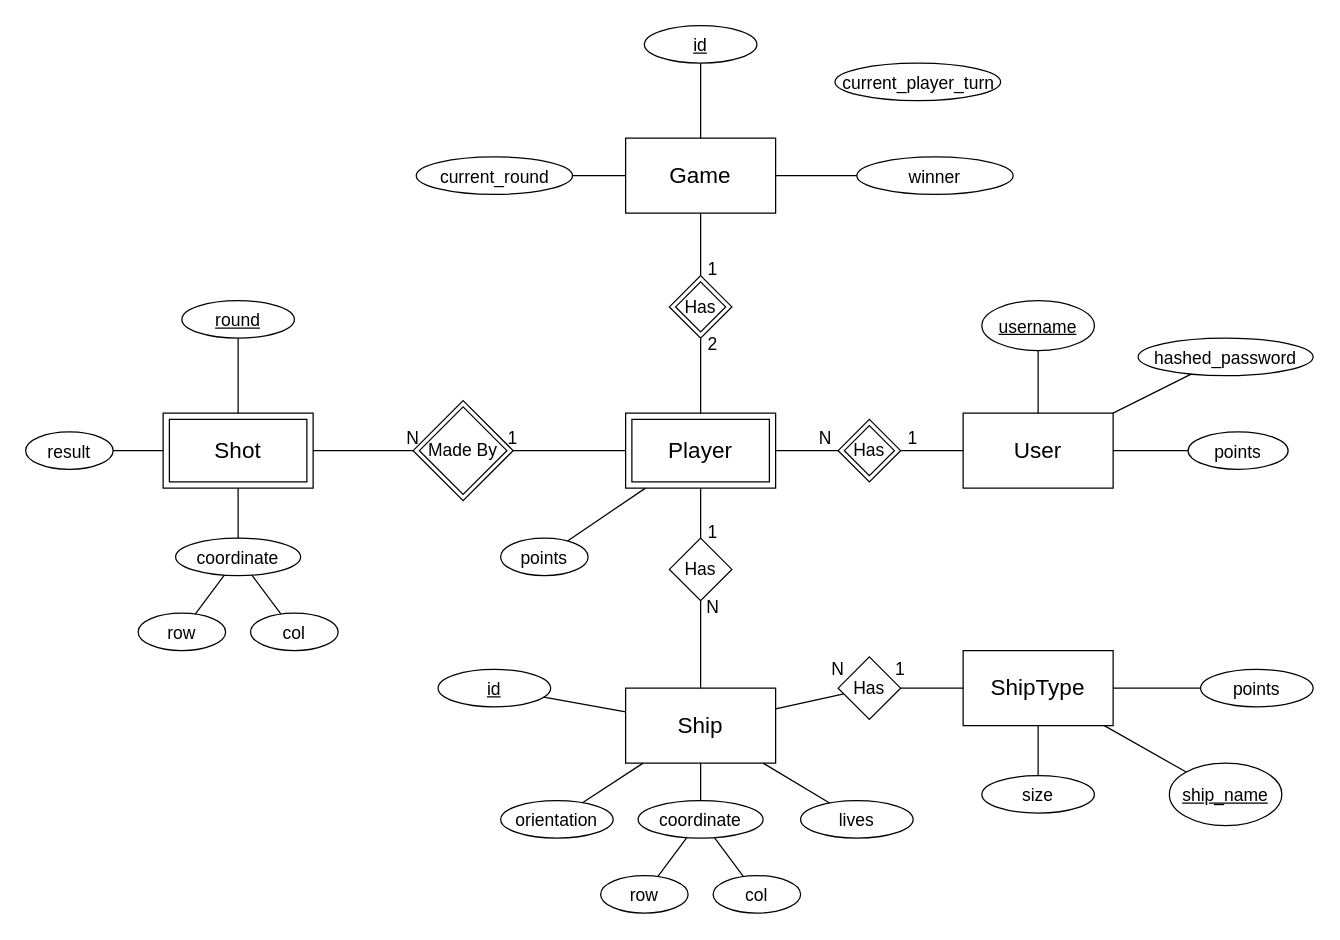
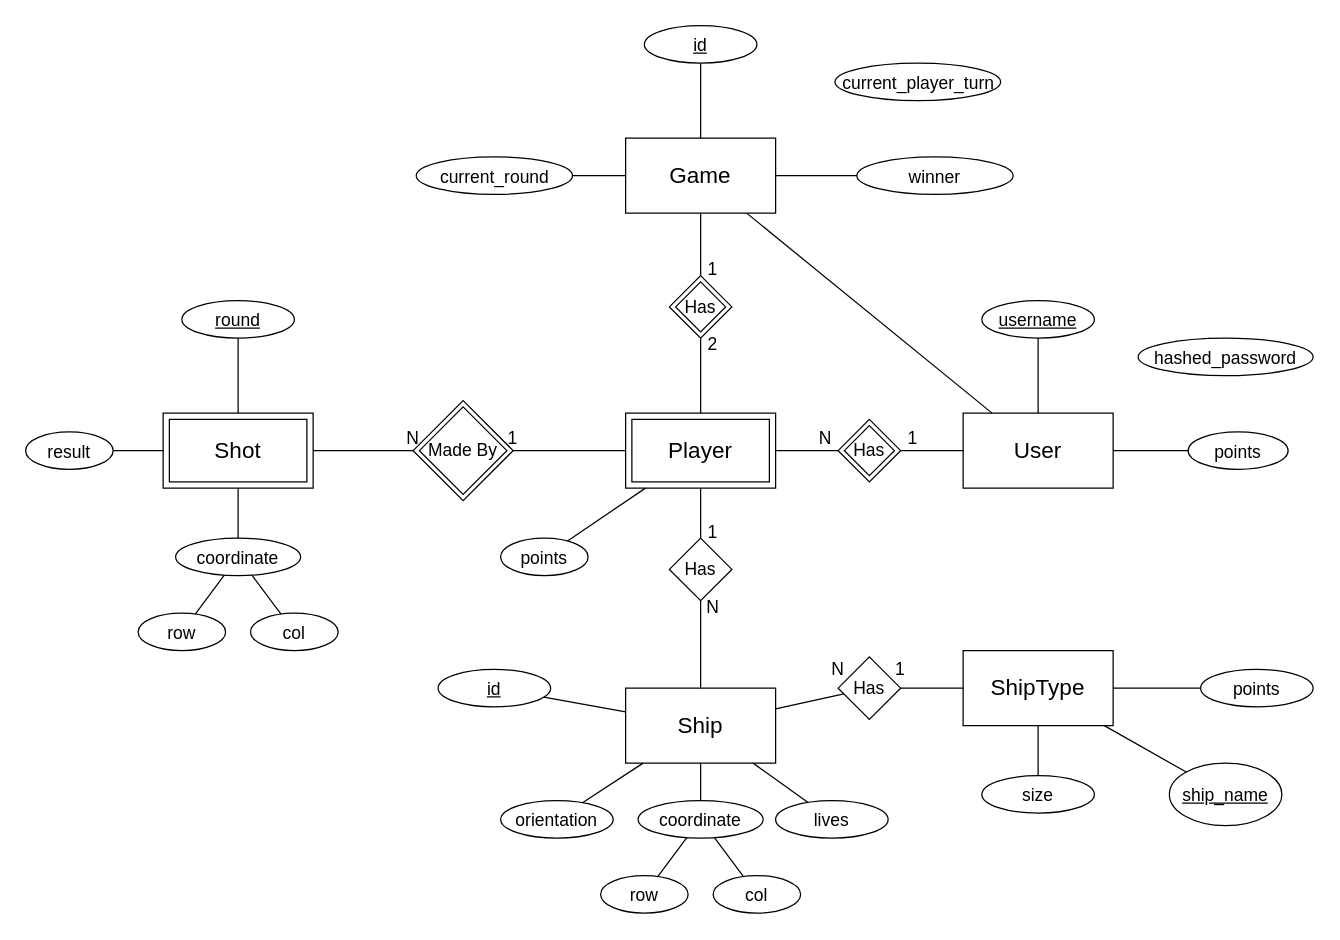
node "username": size 113x50 -> 113x38
edge "hashed_password" -- "User": now "Game" -- "User"
node "lives": moved (857, 819) -> (832, 819)
